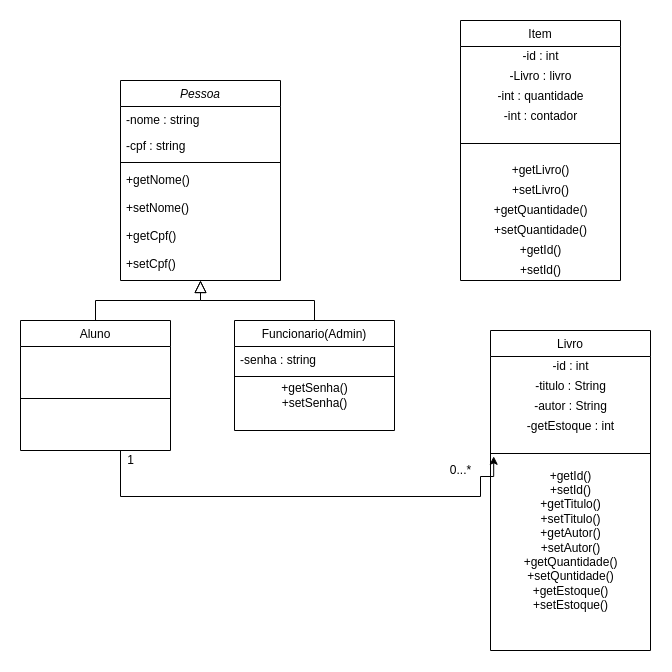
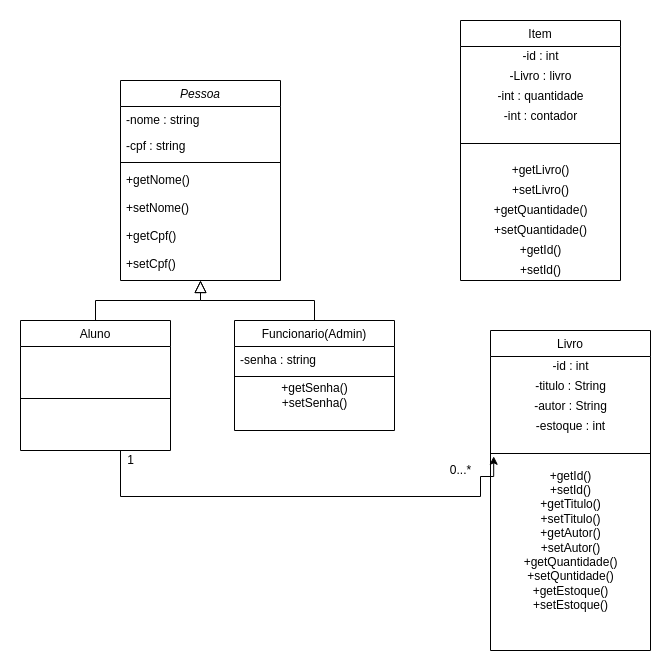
node "-getEstoque : int": label "-getEstoque : int" -> "-estoque : int"
